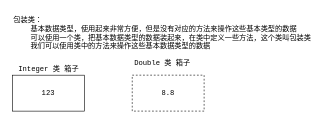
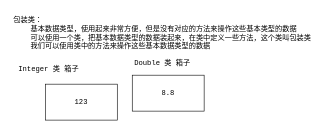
node "123": moved (48, 93) -> (81, 102)
node "8.8": style dashed -> solid
